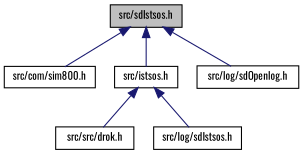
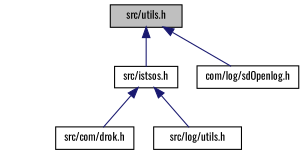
node "src/sdIstsos.h": label "src/sdIstsos.h" -> "src/utils.h"
node "src/com/sim800.h": removed
node "src/log/sdOpenlog.h": label "src/log/sdOpenlog.h" -> "com/log/sdOpenlog.h"
node "src/src/drok.h": label "src/src/drok.h" -> "src/com/drok.h"
node "src/log/sdIstsos.h": label "src/log/sdIstsos.h" -> "src/log/utils.h"
